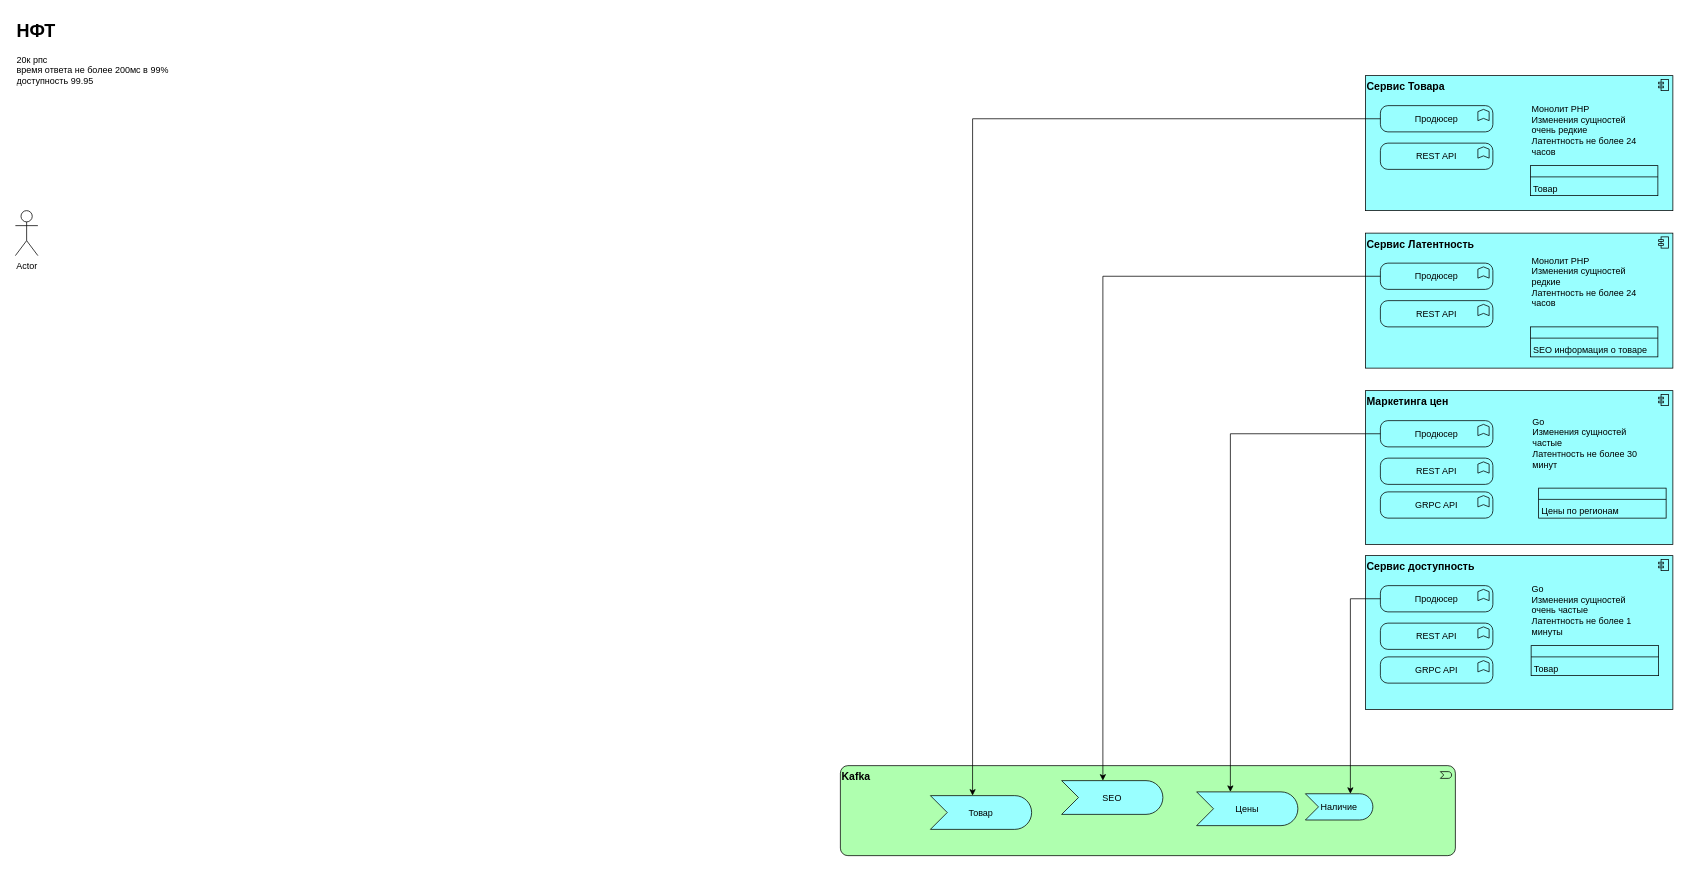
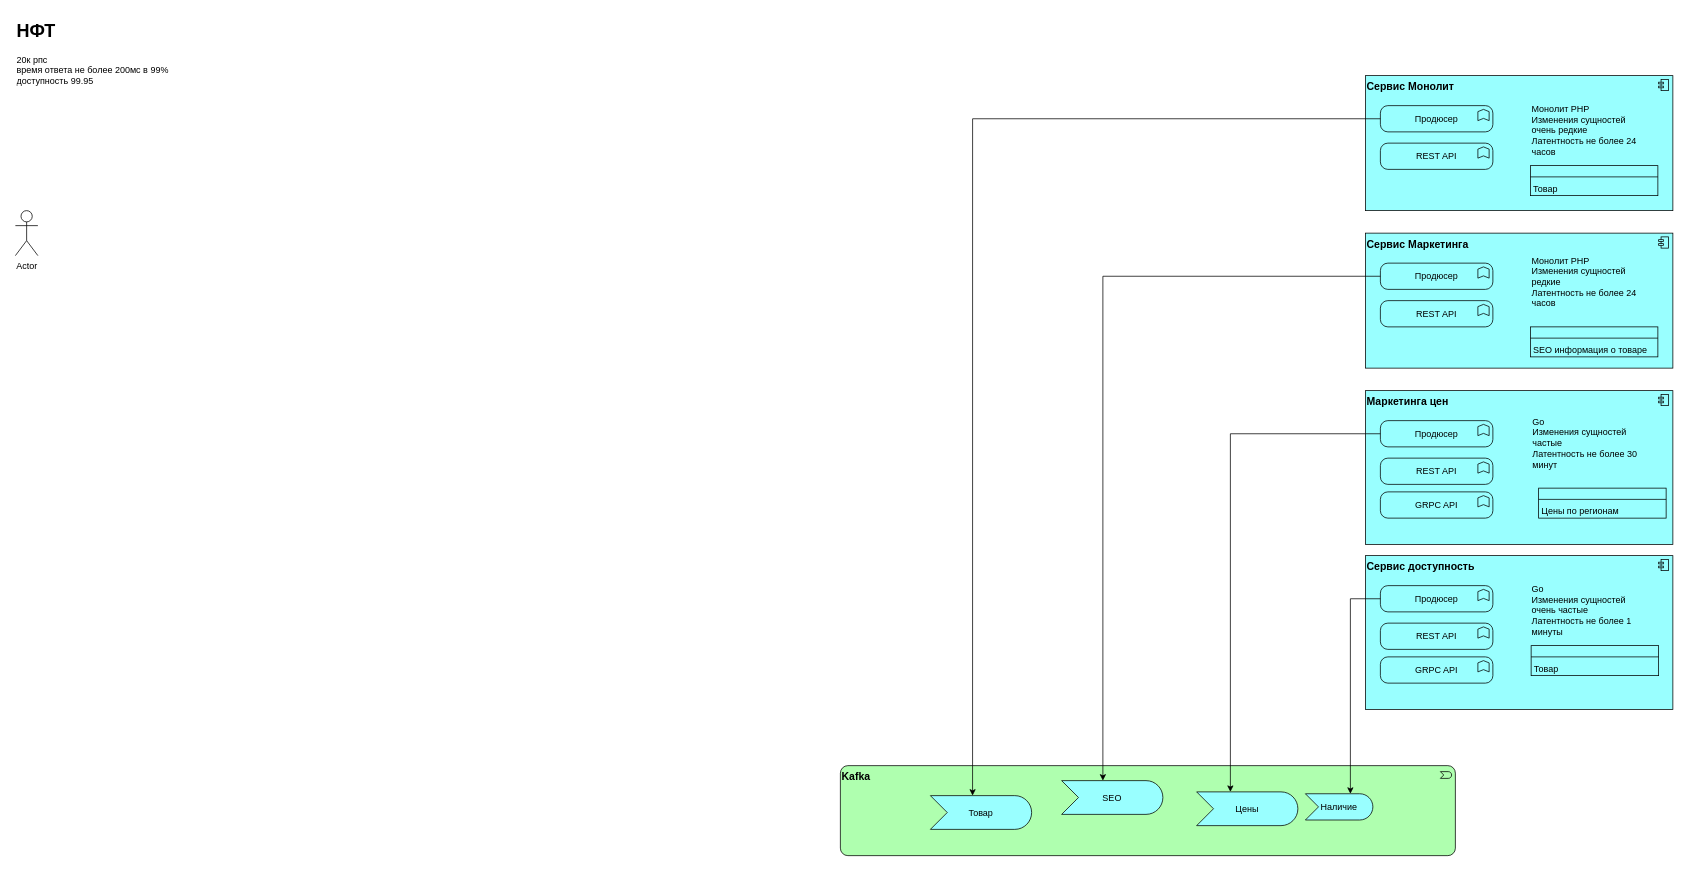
node "Сервис Товара": label "Сервис Товара" -> "Сервис Монолит"
node "Сервис Латентность": label "Сервис Латентность" -> "Сервис Маркетинга"
